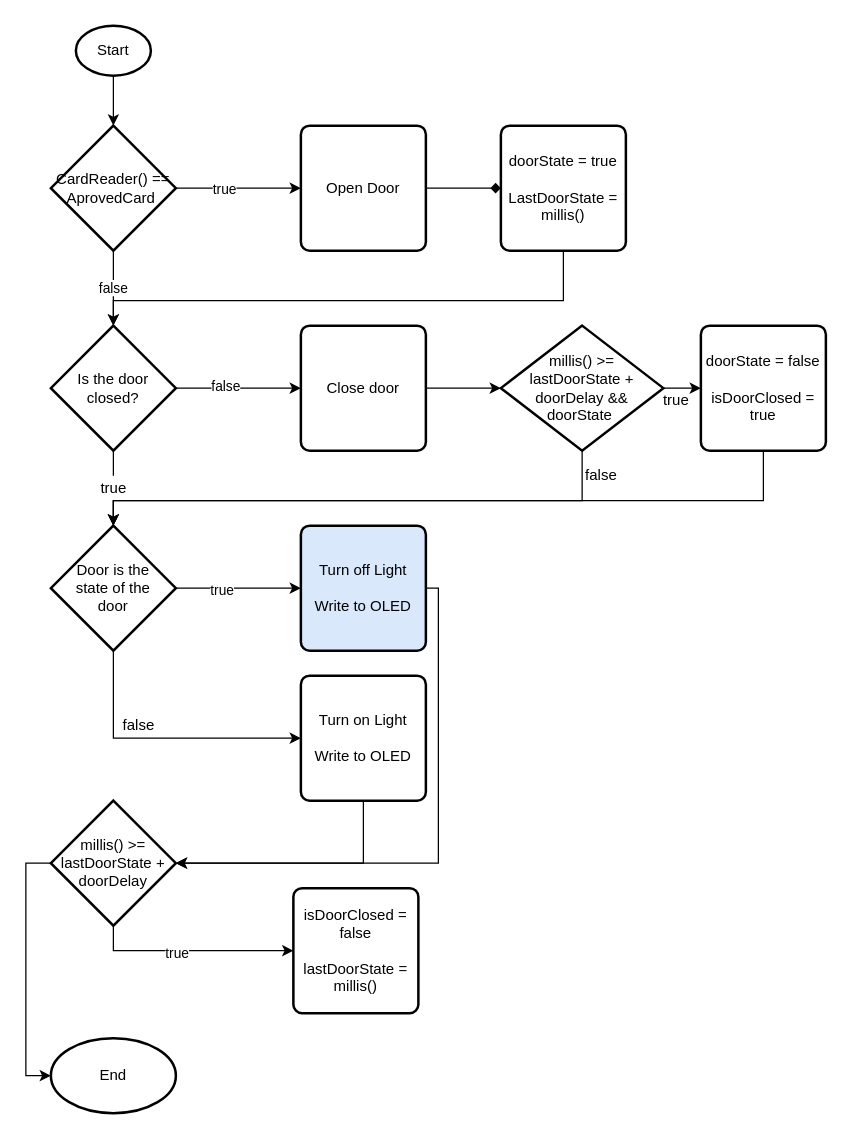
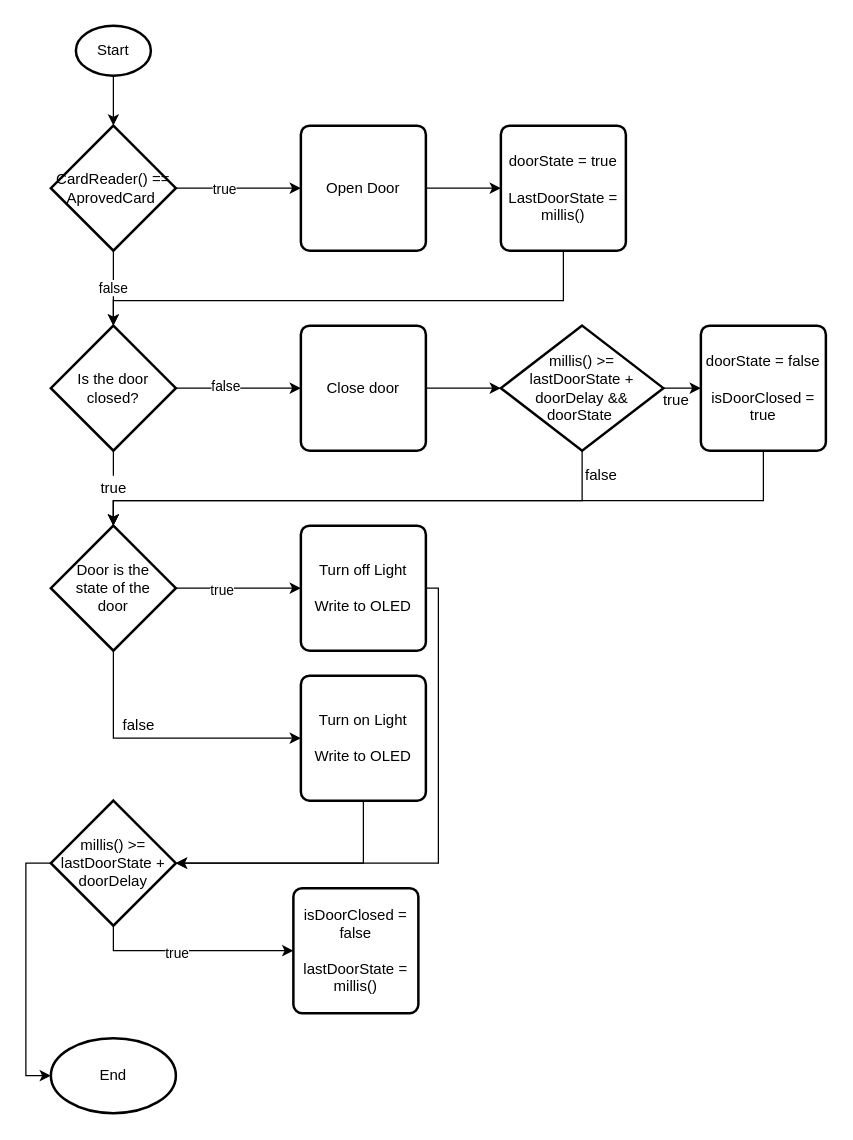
edge "Open Door" -> "doorState = true LastDoorState = millis()": arrowhead diamond -> classic
node "Turn off Light Write to OLED": fillcolor #dae8fc -> #ffffff
